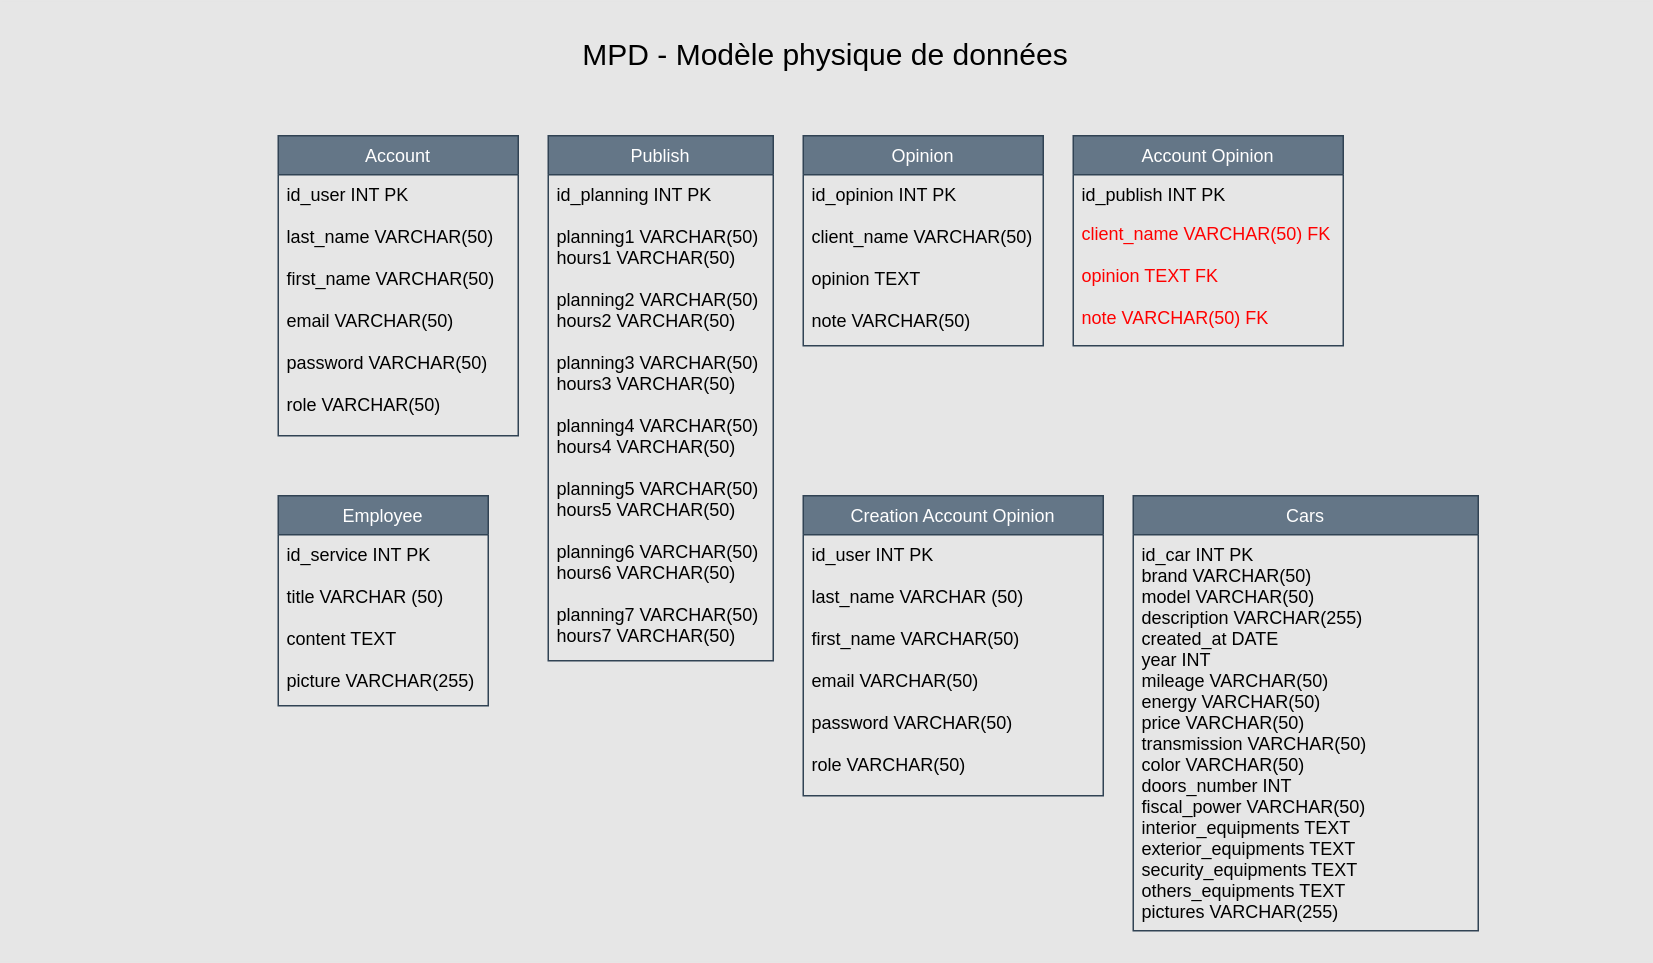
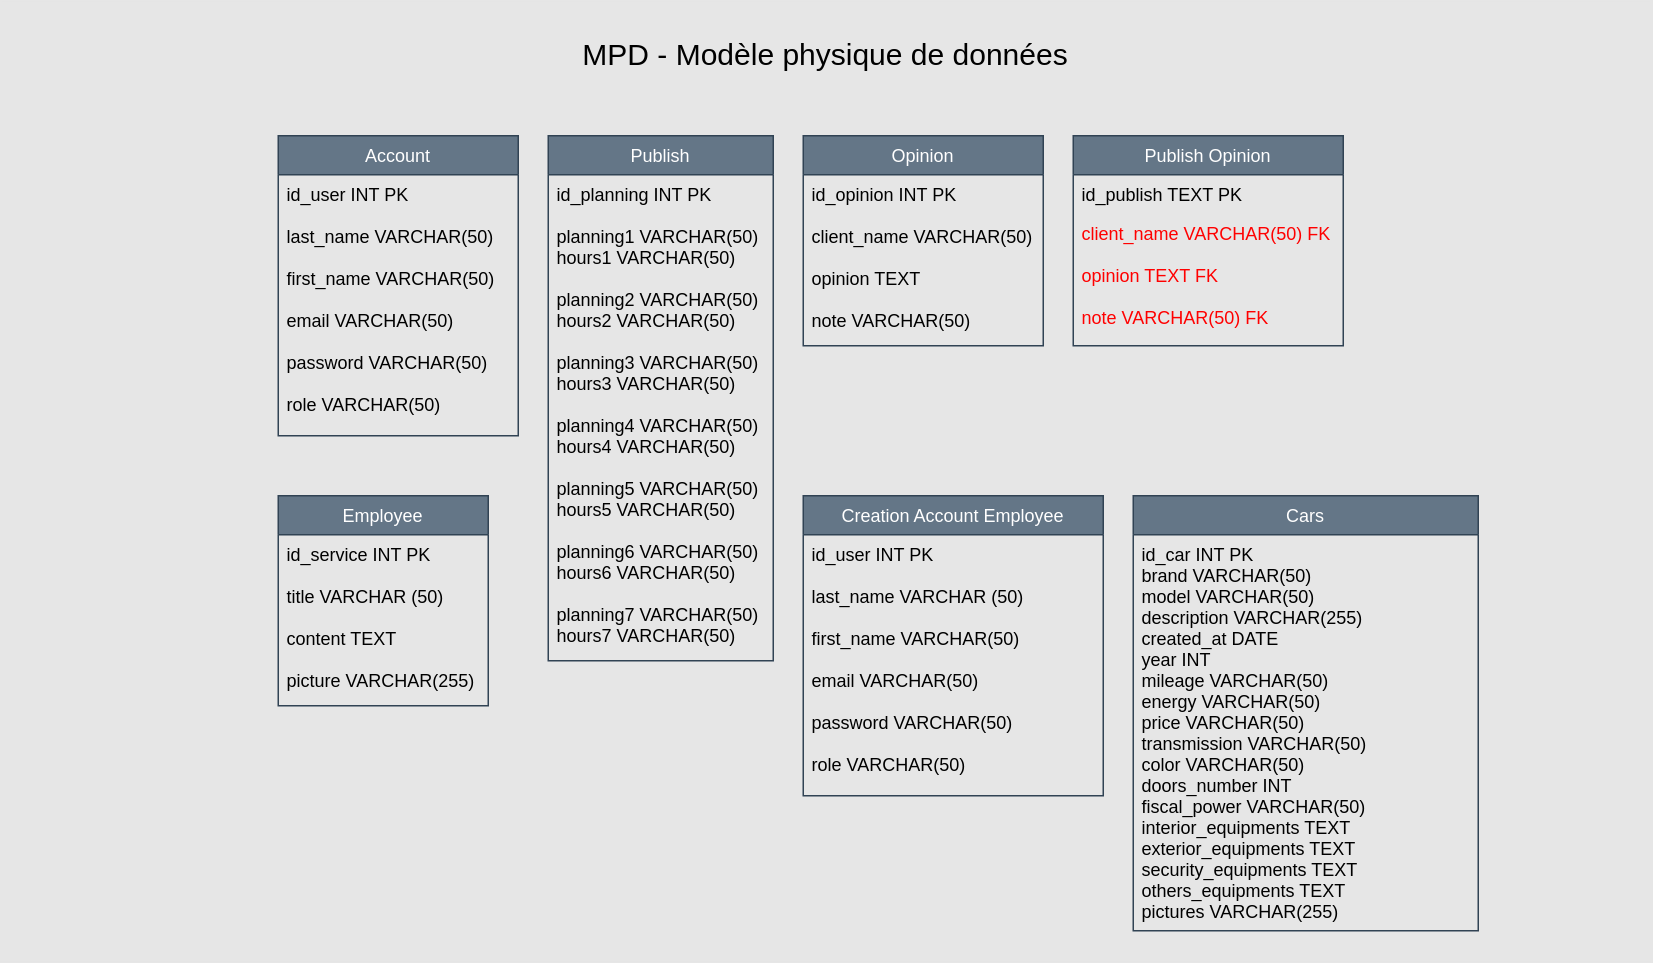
node "Account Opinion": label "Account Opinion" -> "Publish Opinion"
node "id_publish INT PK": label "id_publish INT PK" -> "id_publish TEXT PK"
node "Creation Account Opinion": label "Creation Account Opinion" -> "Creation Account Employee"
